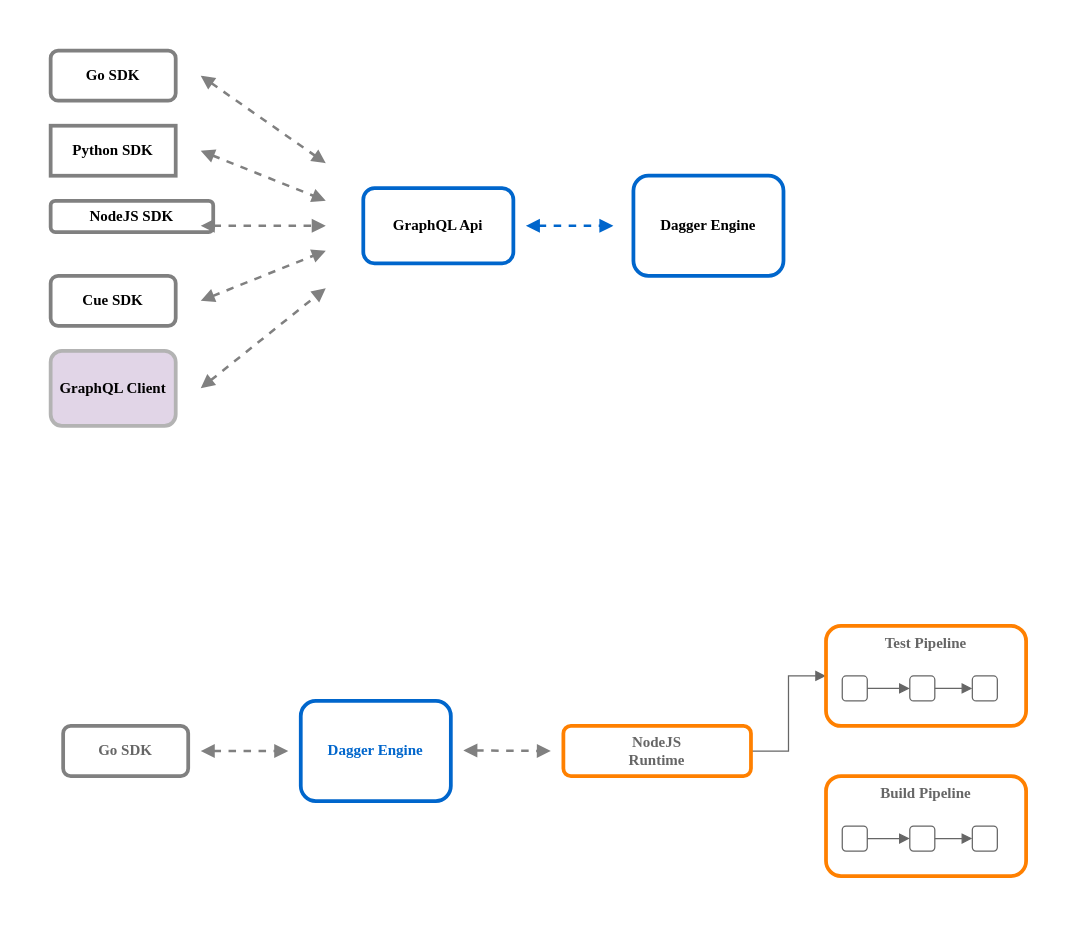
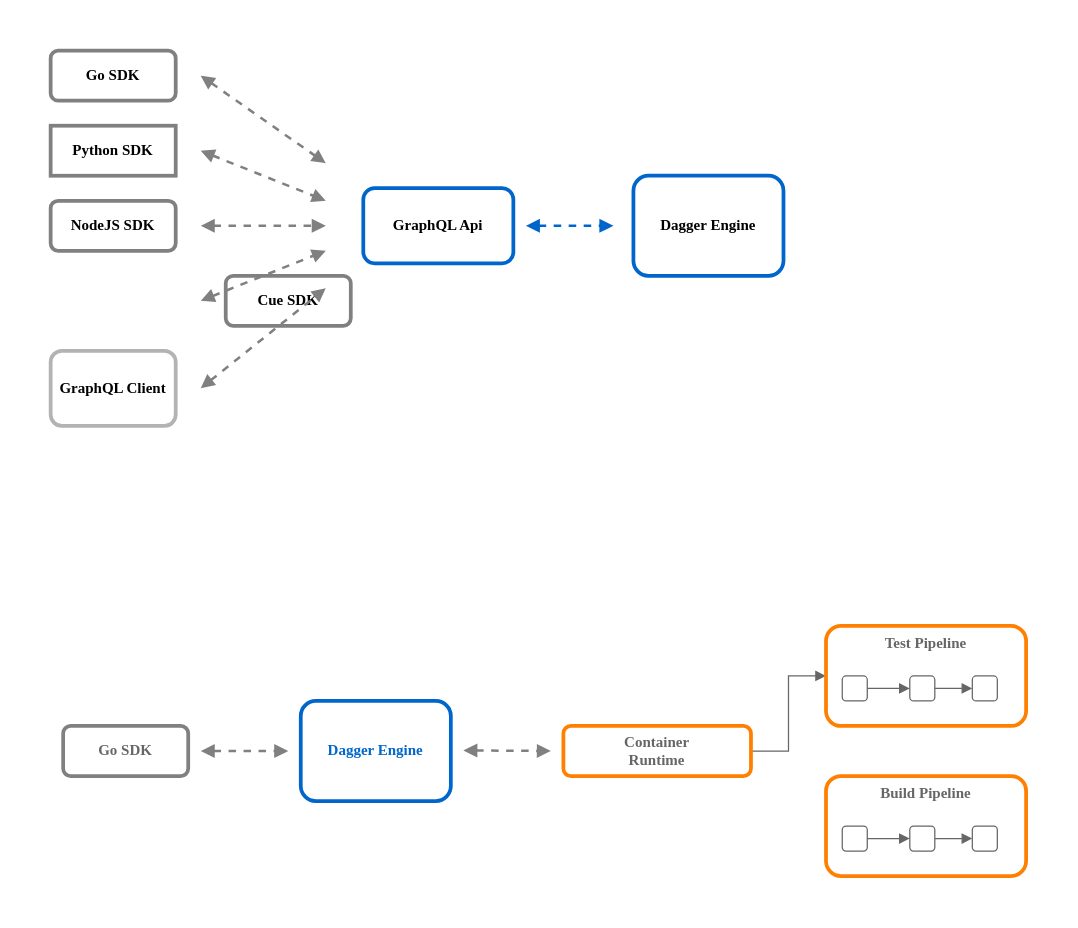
node "NodeJS SDK": size 163x31 -> 125x50
node "Cue SDK": moved (113, 301) -> (288, 301)
node "GraphQL Client": fillcolor #e1d5e7 -> #ffffff
node "NodeJS Runtime": label "NodeJS Runtime" -> "Container Runtime"
